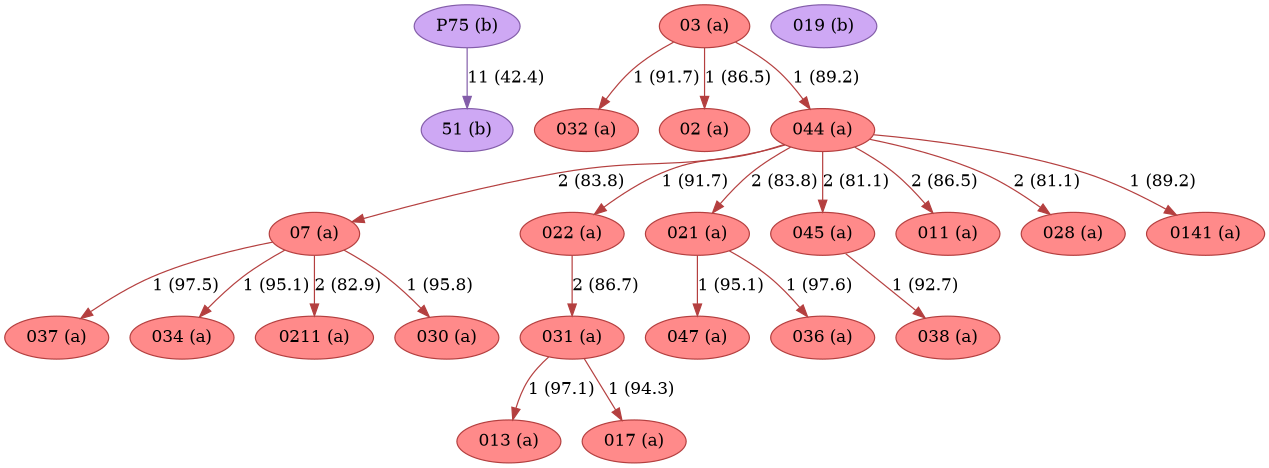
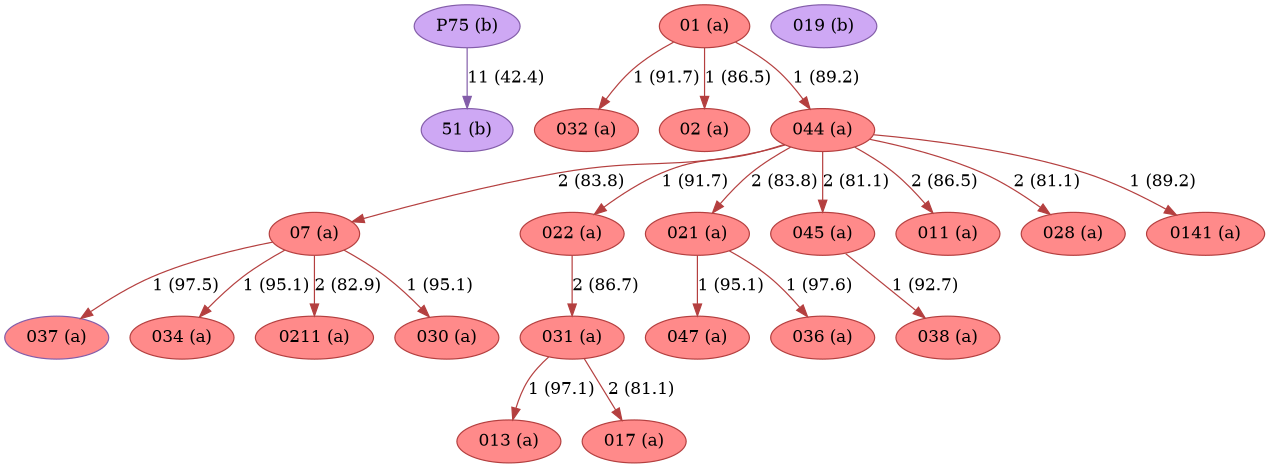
node "03 (a)": label "03 (a)" -> "01 (a)"
edge "07 (a)" -> "030 (a)": label "1 (95.8)" -> "1 (95.1)"
node "037 (a)": color #b43f3f -> #835da9
edge "031 (a)" -> "017 (a)": label "1 (94.3)" -> "2 (81.1)"
